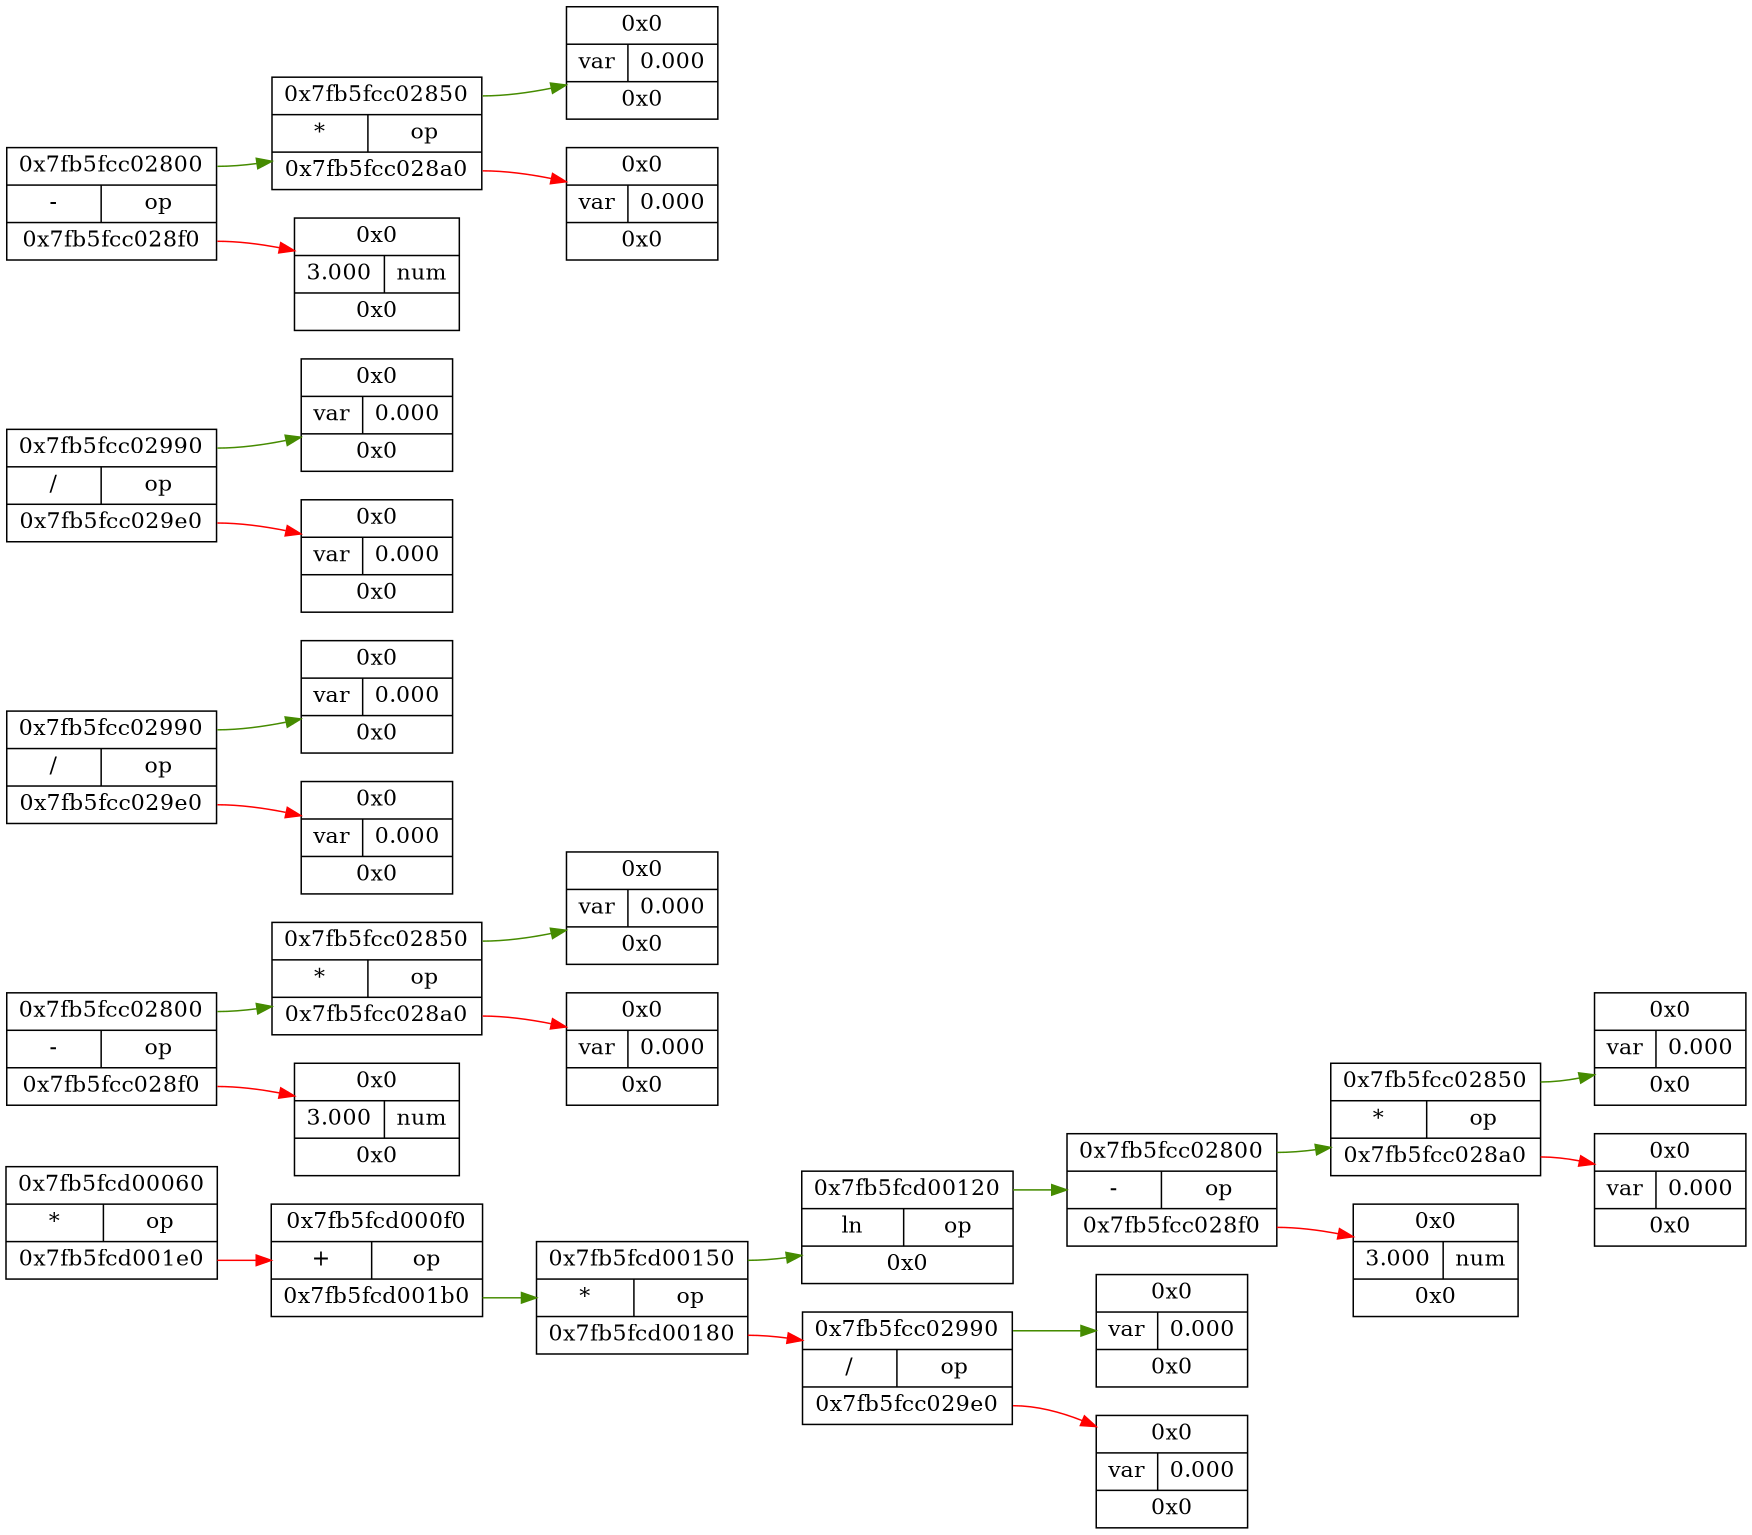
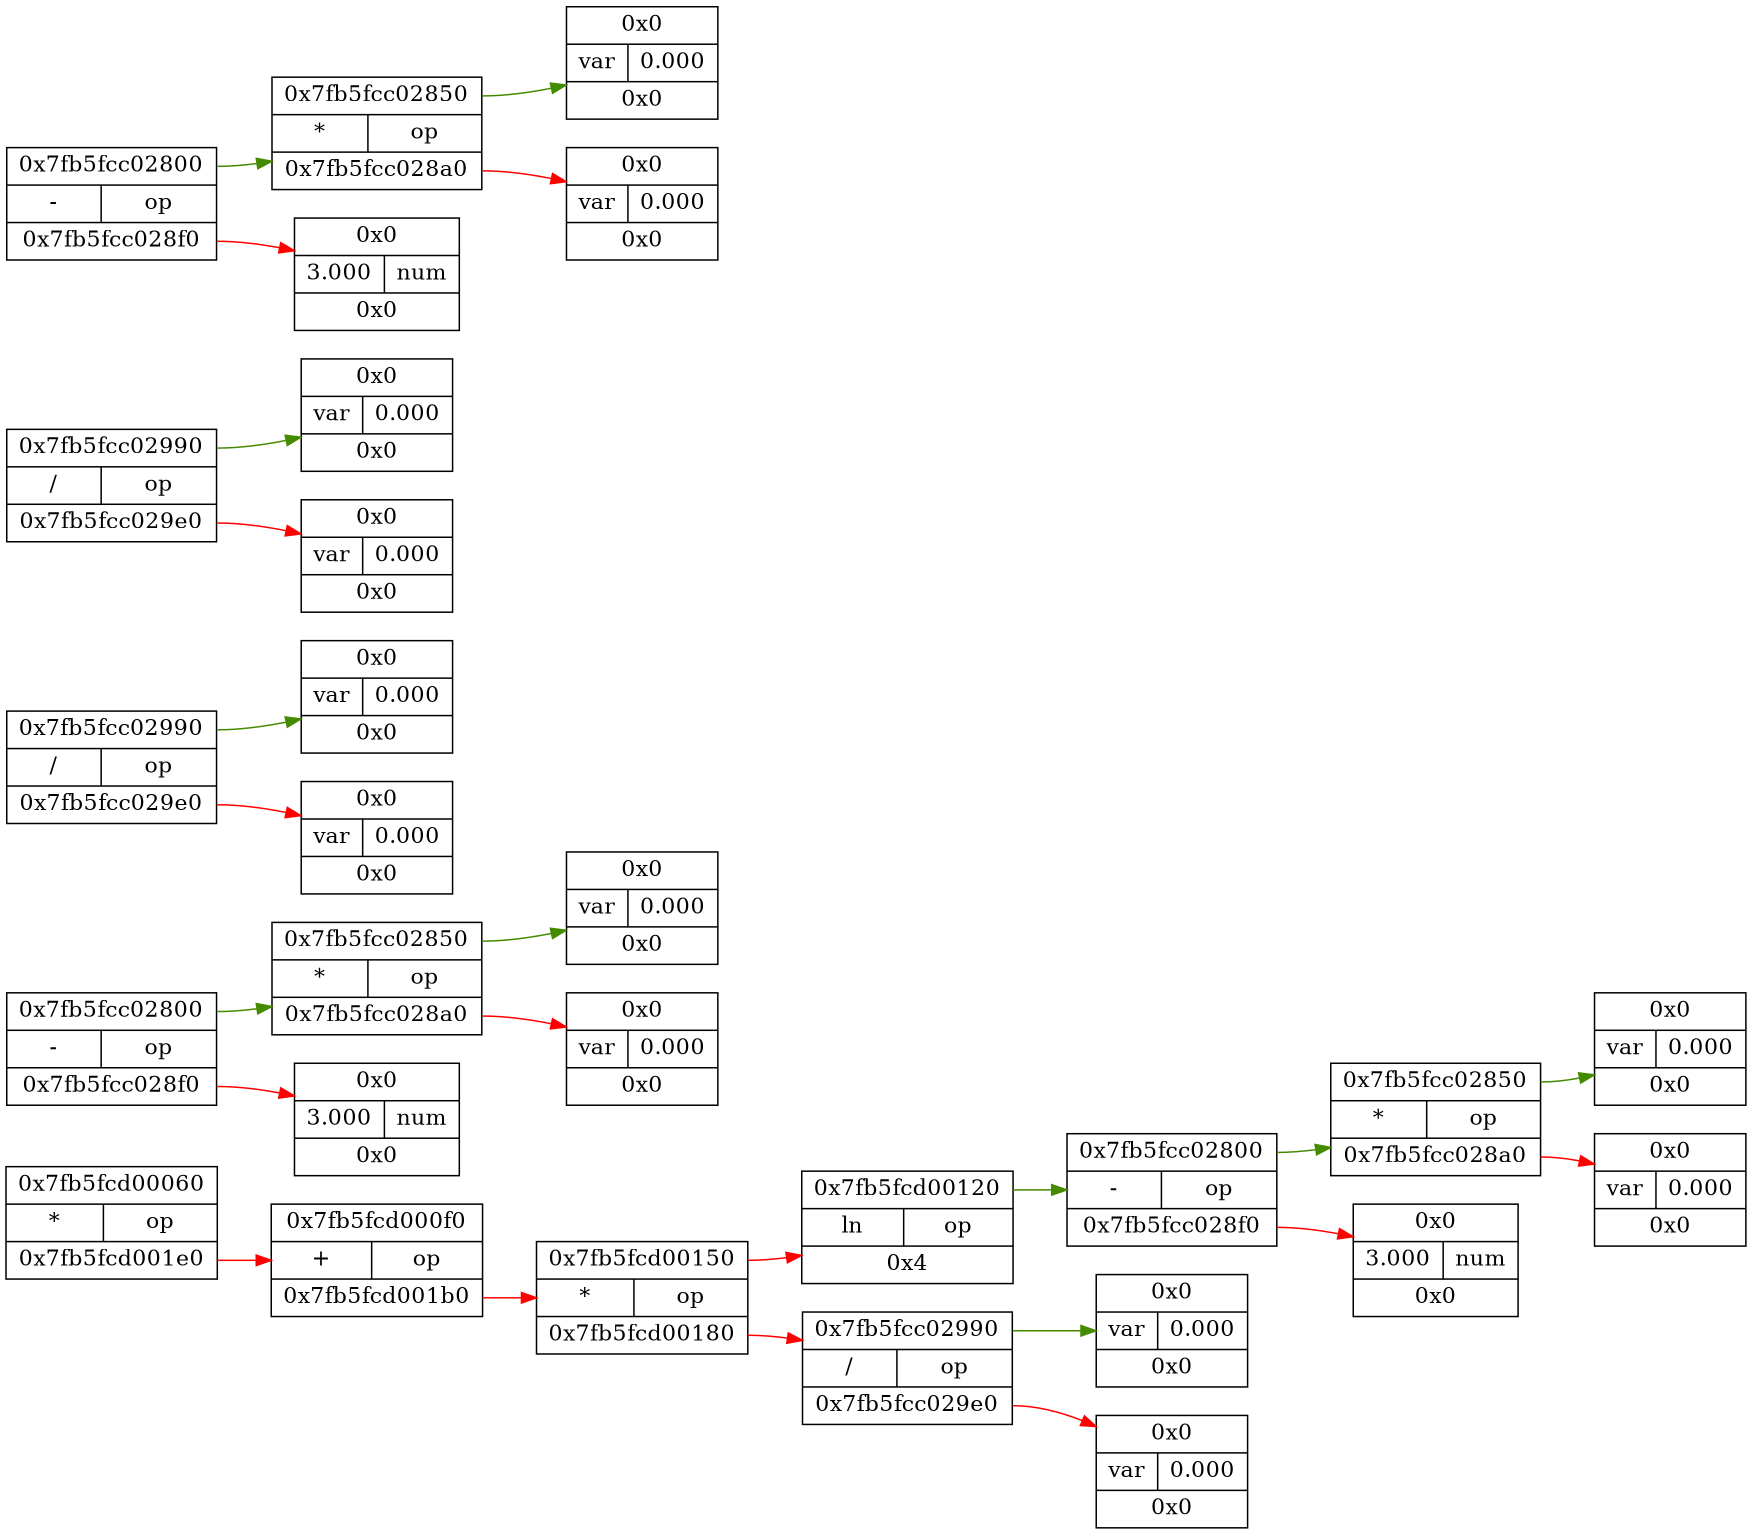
edge "0x7fb5fcd00150" -> "0x7fb5fcd00120": color chartreuse4 -> red
node "0x7fb5fcd00120": text "0x0" -> "0x4"
edge "0x7fb5fcd000f0" -> "0x7fb5fcd00150": color chartreuse4 -> red
